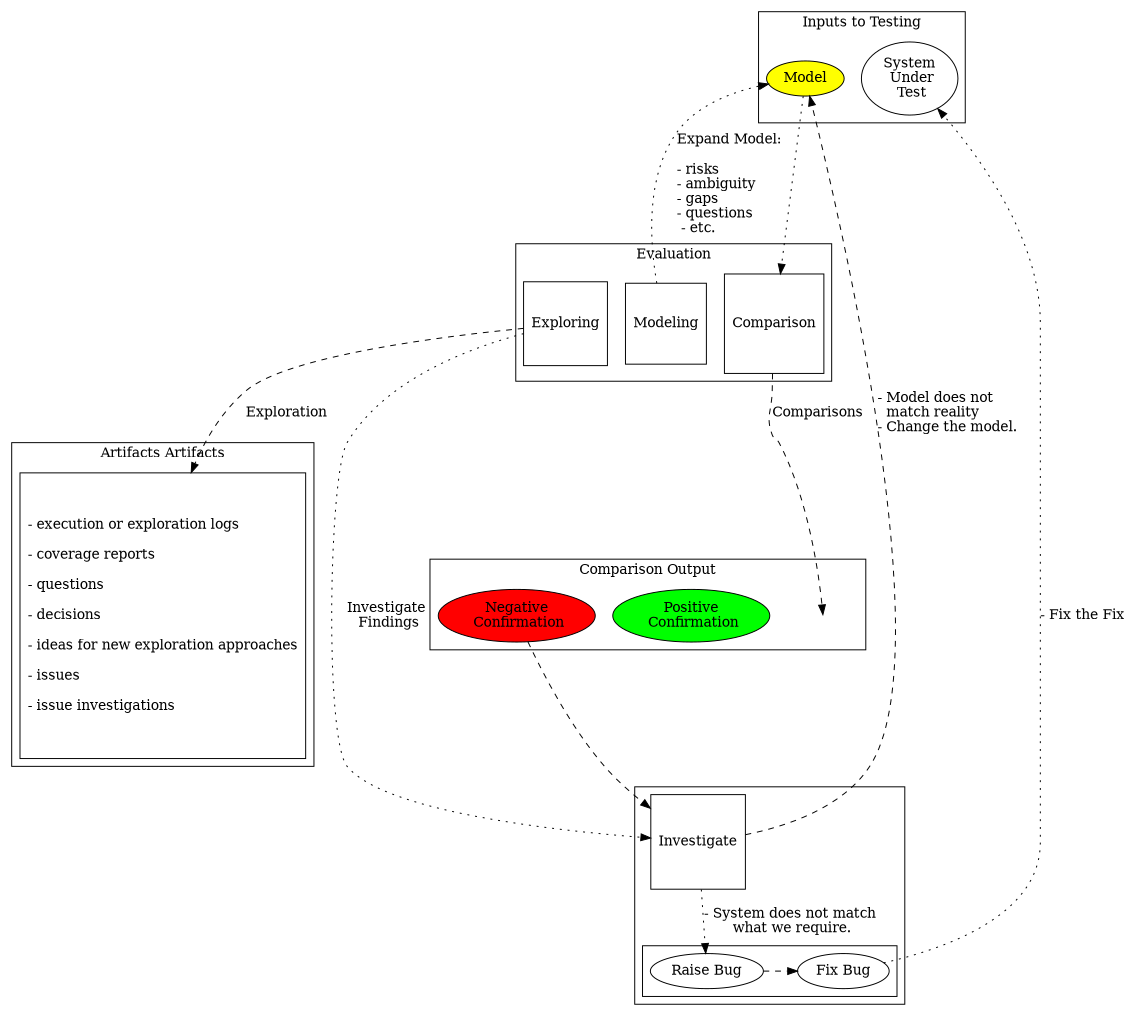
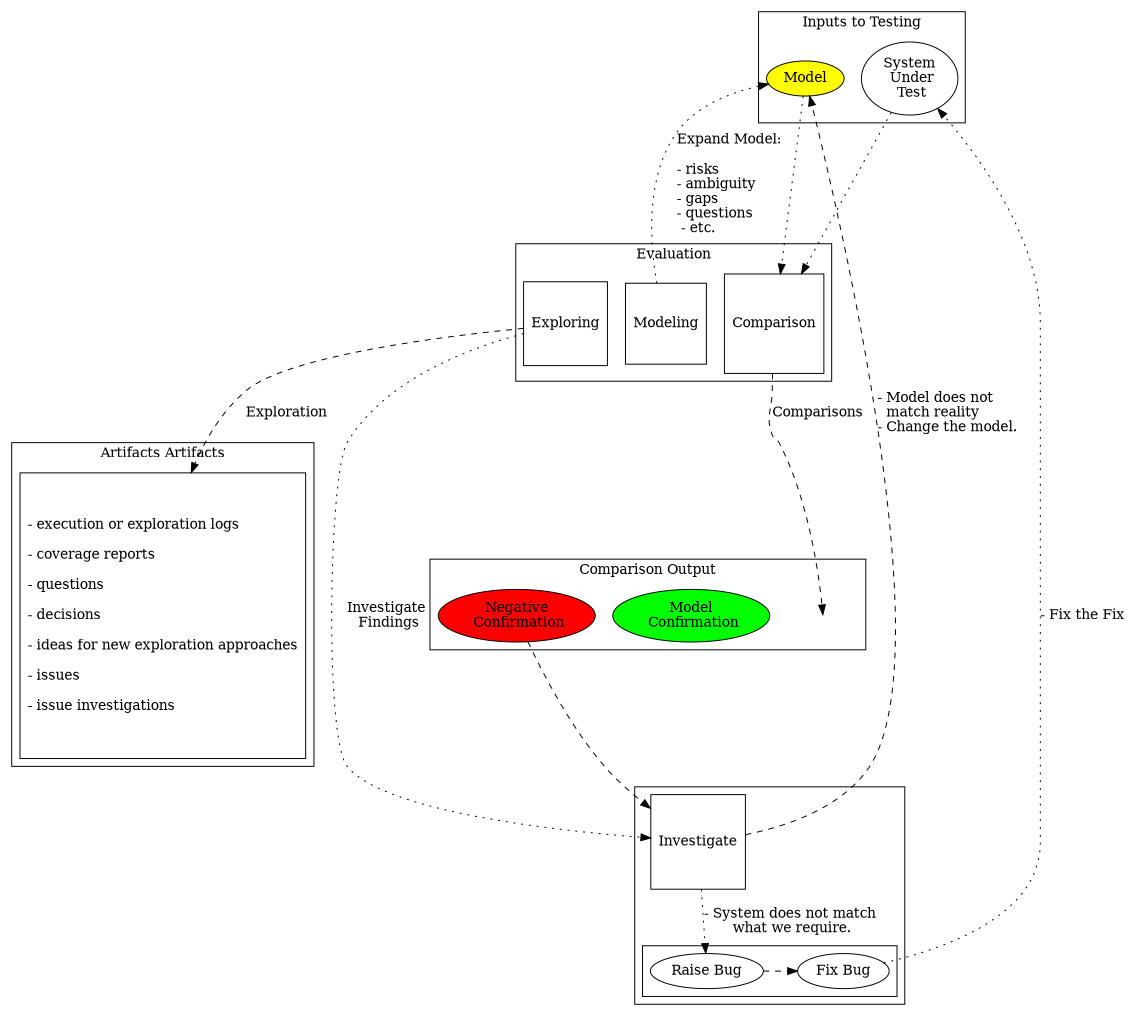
edge "System Under Test" -> "Comparison": added
node "Positive Confirmation": label "Positive Confirmation" -> "Model Confirmation"
